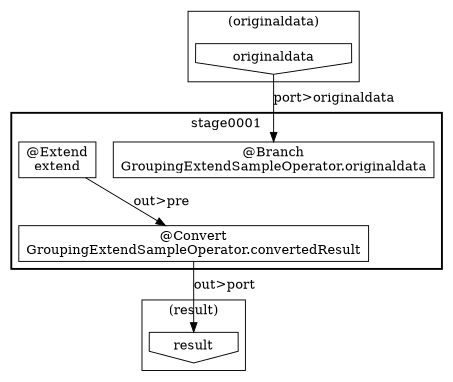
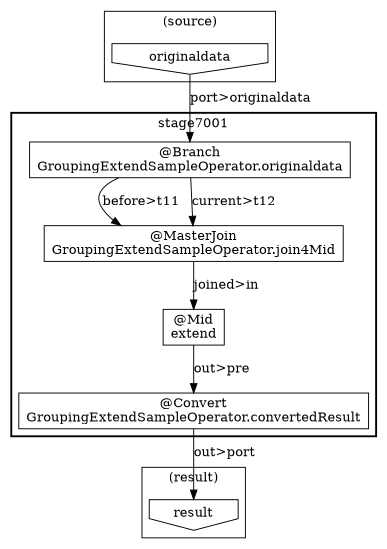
cluster "(originaldata)": label "(originaldata)" -> "(source)"
cluster "stage0001": label "stage0001" -> "stage7001"
node "@Extend extend": label "@Extend extend" -> "@Mid extend"
node "@MasterJoin GroupingExtendSampleOperator.join4Mid": added
